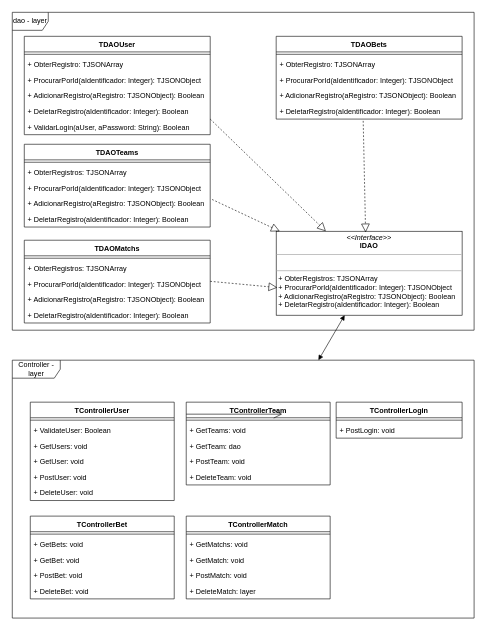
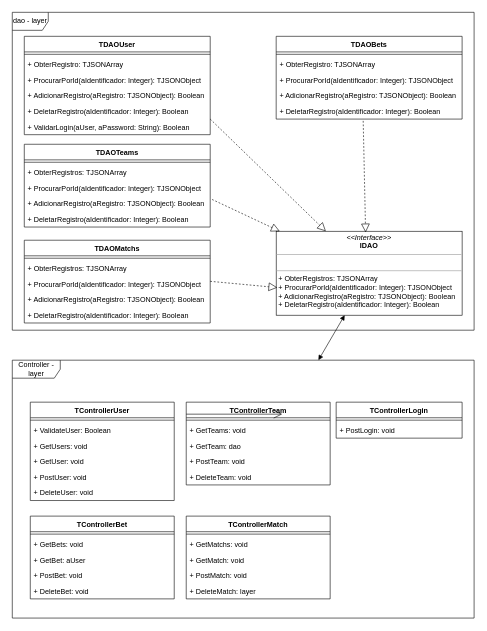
node "+ GetBet: void": label "+ GetBet: void" -> "+ GetBet: aUser"
